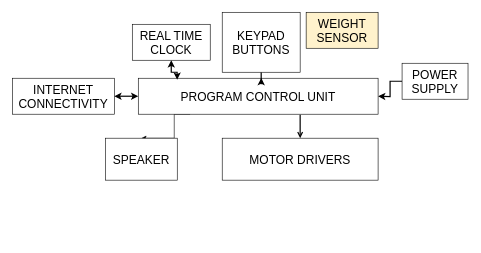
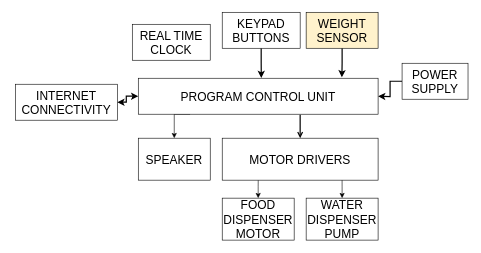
node "KEYPAD BUTTONS": size 78x60 -> 78x36
edge "WEIGHT SENSOR" -> "PROGRAM CONTROL UNIT": added
edge "REAL TIME CLOCK" -- "PROGRAM CONTROL UNIT": removed
node "INTERNET CONNECTIVITY": moved (63, 96) -> (66, 102)
node "SPEAKER": moved (141, 159) -> (174, 159)
edge "MOTOR DRIVERS" -> "FOOD DISPENSER MOTOR": added
edge "MOTOR DRIVERS" -> "WATER DISPENSER PUMP": added
node "FOOD DISPENSER MOTOR": added
node "WATER DISPENSER PUMP": added
